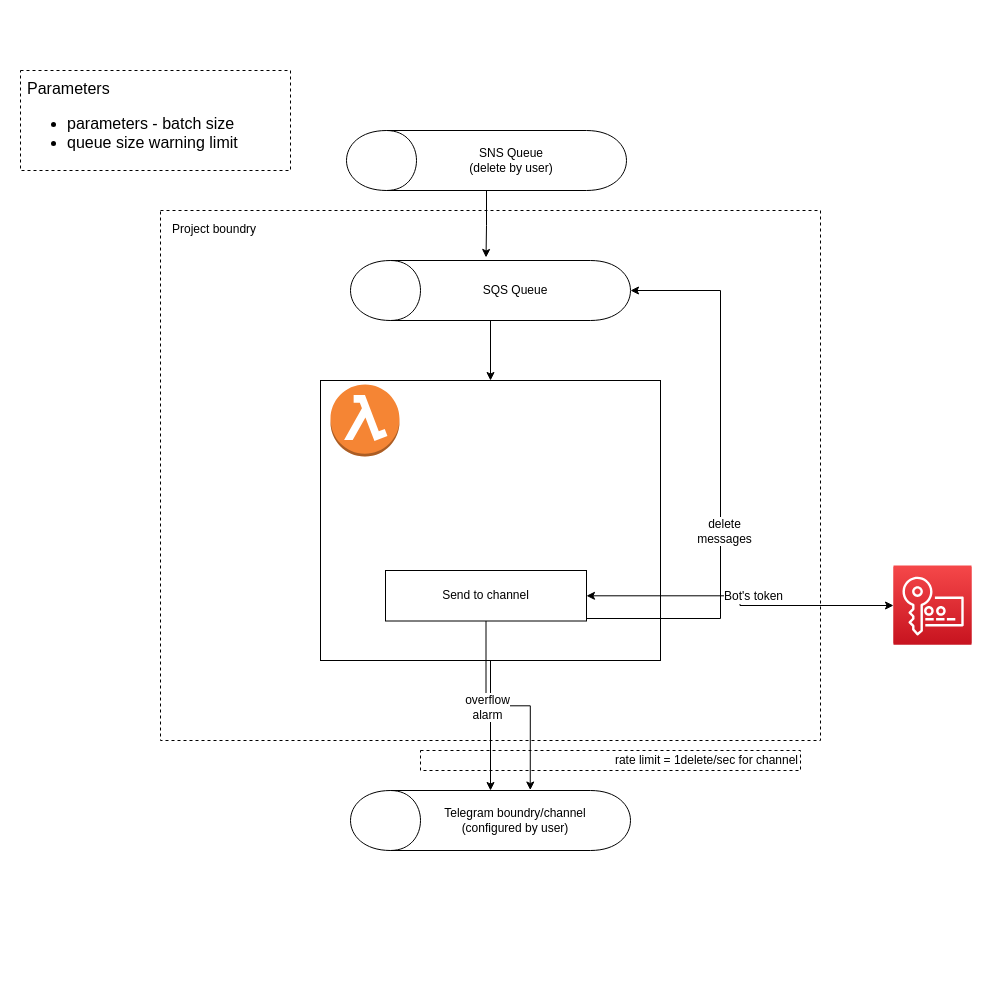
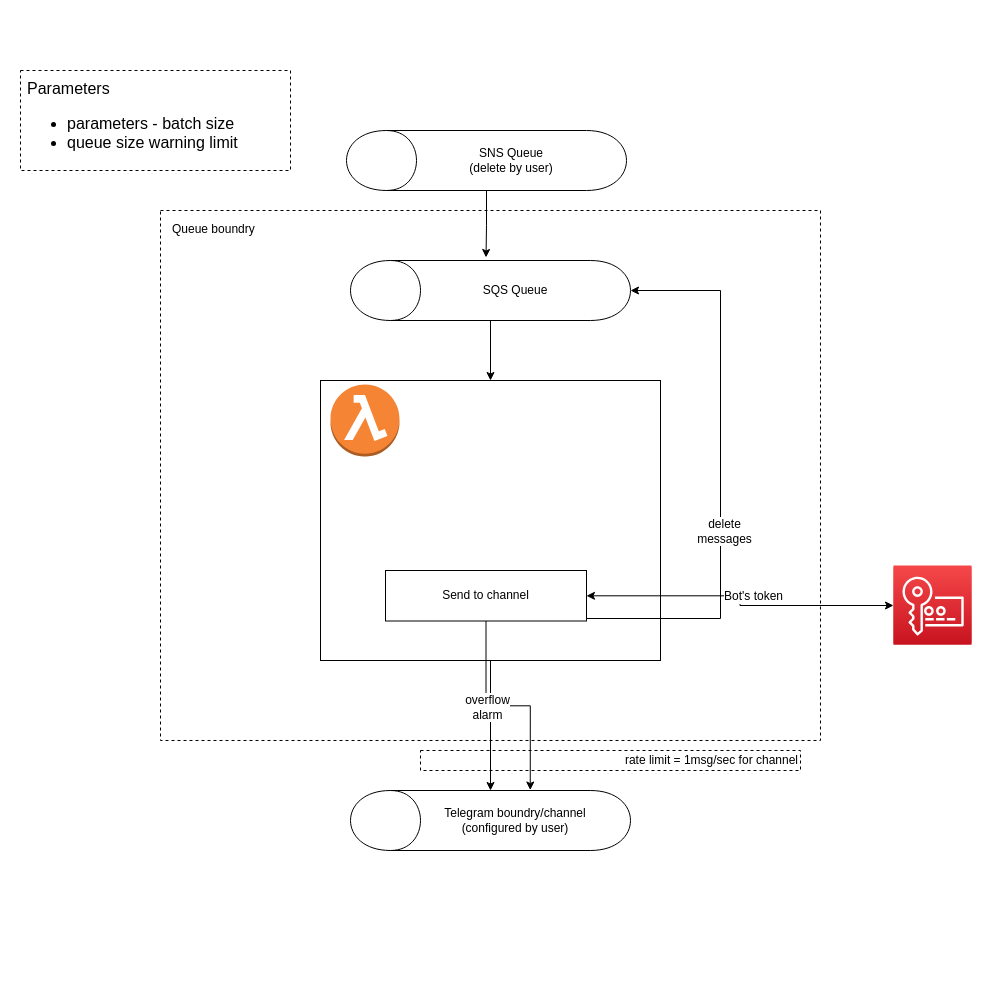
node "Project boundry": label "Project boundry" -> "Queue boundry"
node "rate limit = 1delete/sec for channel": label "rate limit = 1delete/sec for channel" -> "rate limit = 1msg/sec for channel"
